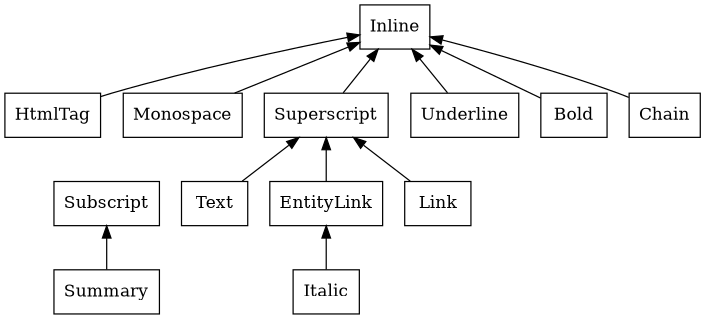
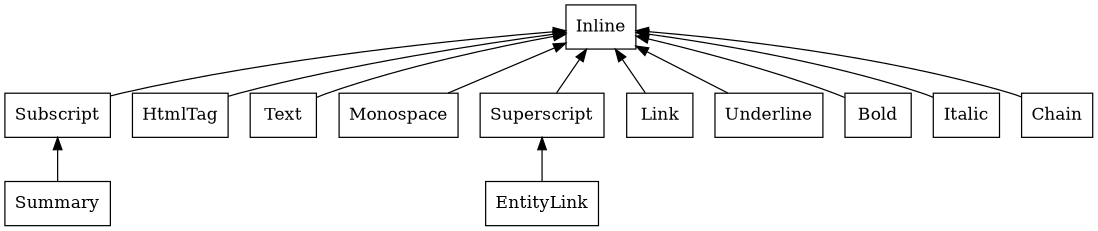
edge "Subscript" -> "Inline": added
edge "Text" -> "Superscript": now "Text" -> "Inline"
edge "Link" -> "Superscript": now "Link" -> "Inline"
edge "Italic" -> "EntityLink": now "Italic" -> "Inline"
